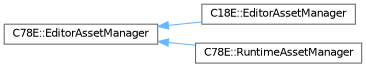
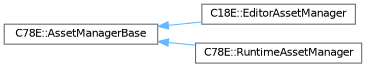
node "C78E::EditorAssetManager": label "C78E::EditorAssetManager" -> "C78E::AssetManagerBase"
